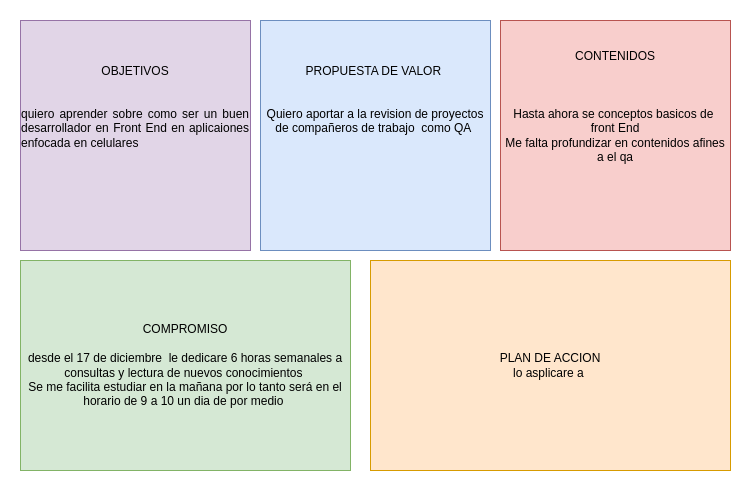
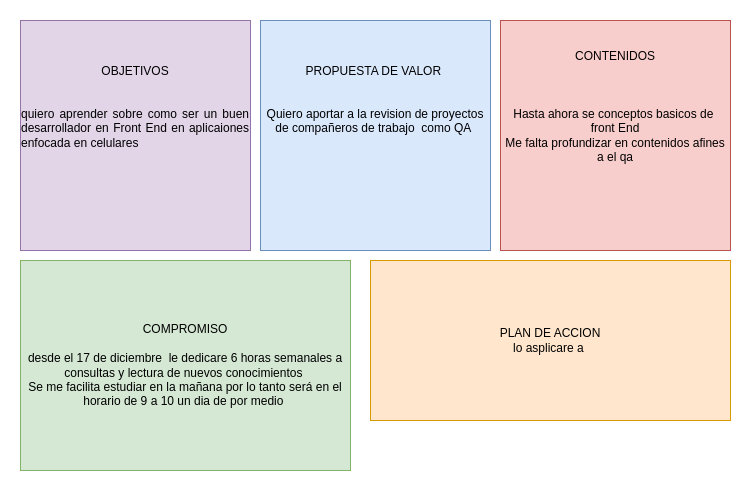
node "PLAN DE ACCION lo asplicare a": size 360x210 -> 360x160
